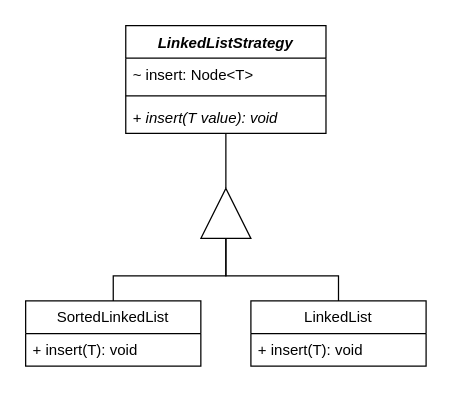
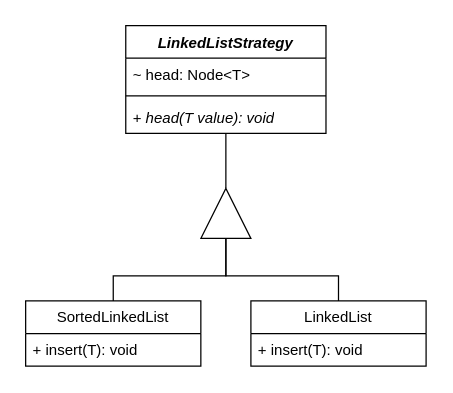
node "~ insert: Node<T>": label "~ insert: Node<T>" -> "~ head: Node<T>"
node "+ insert(T value): void": label "+ insert(T value): void" -> "+ head(T value): void"
